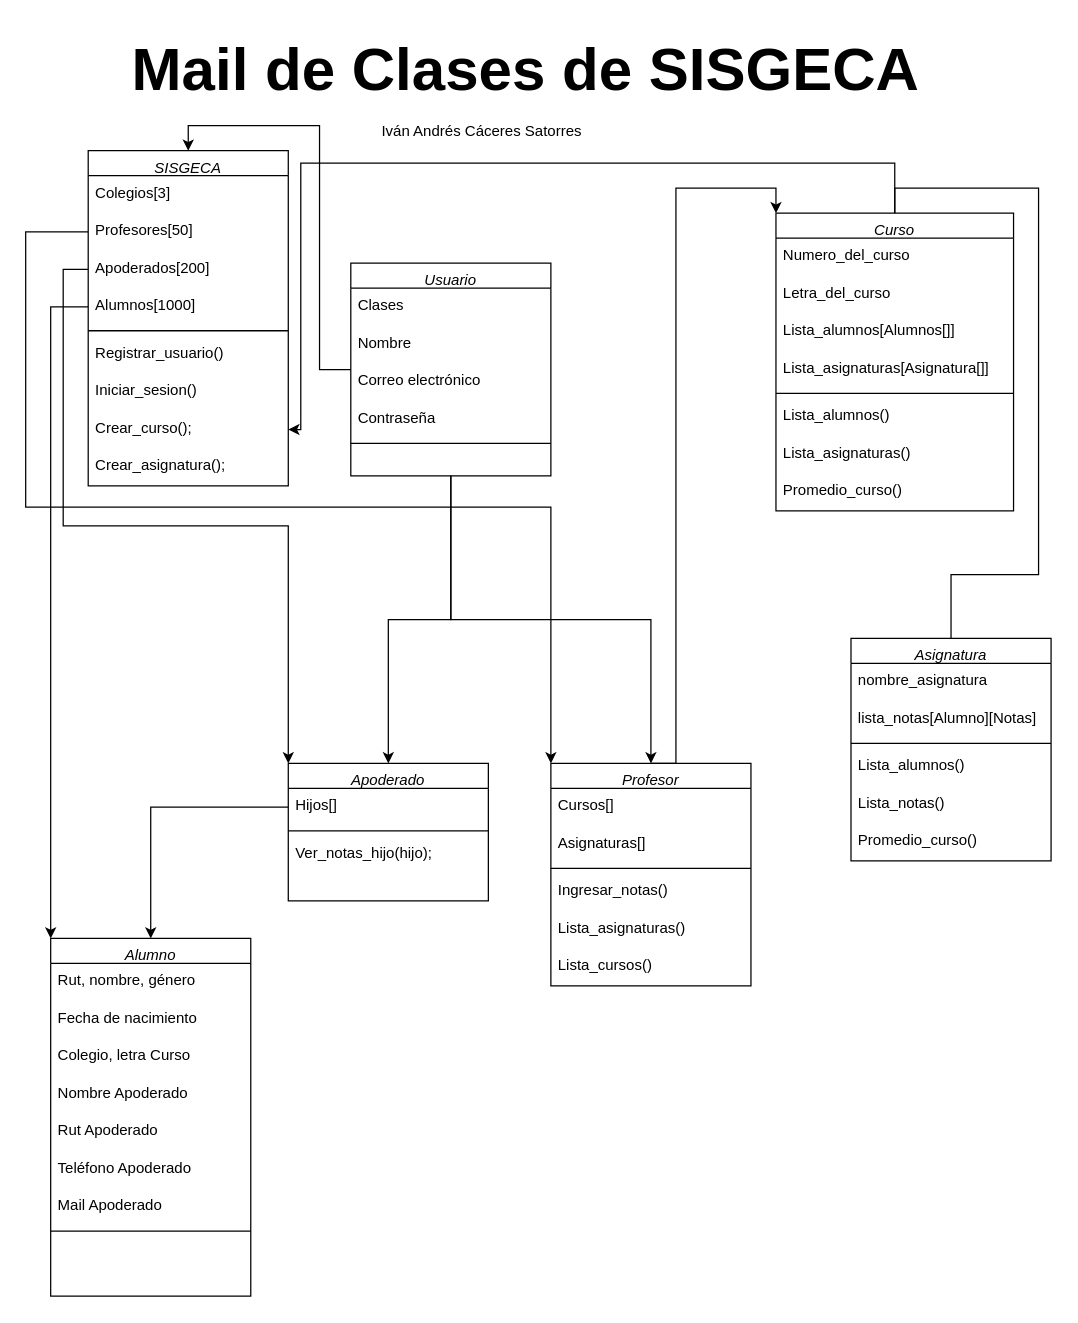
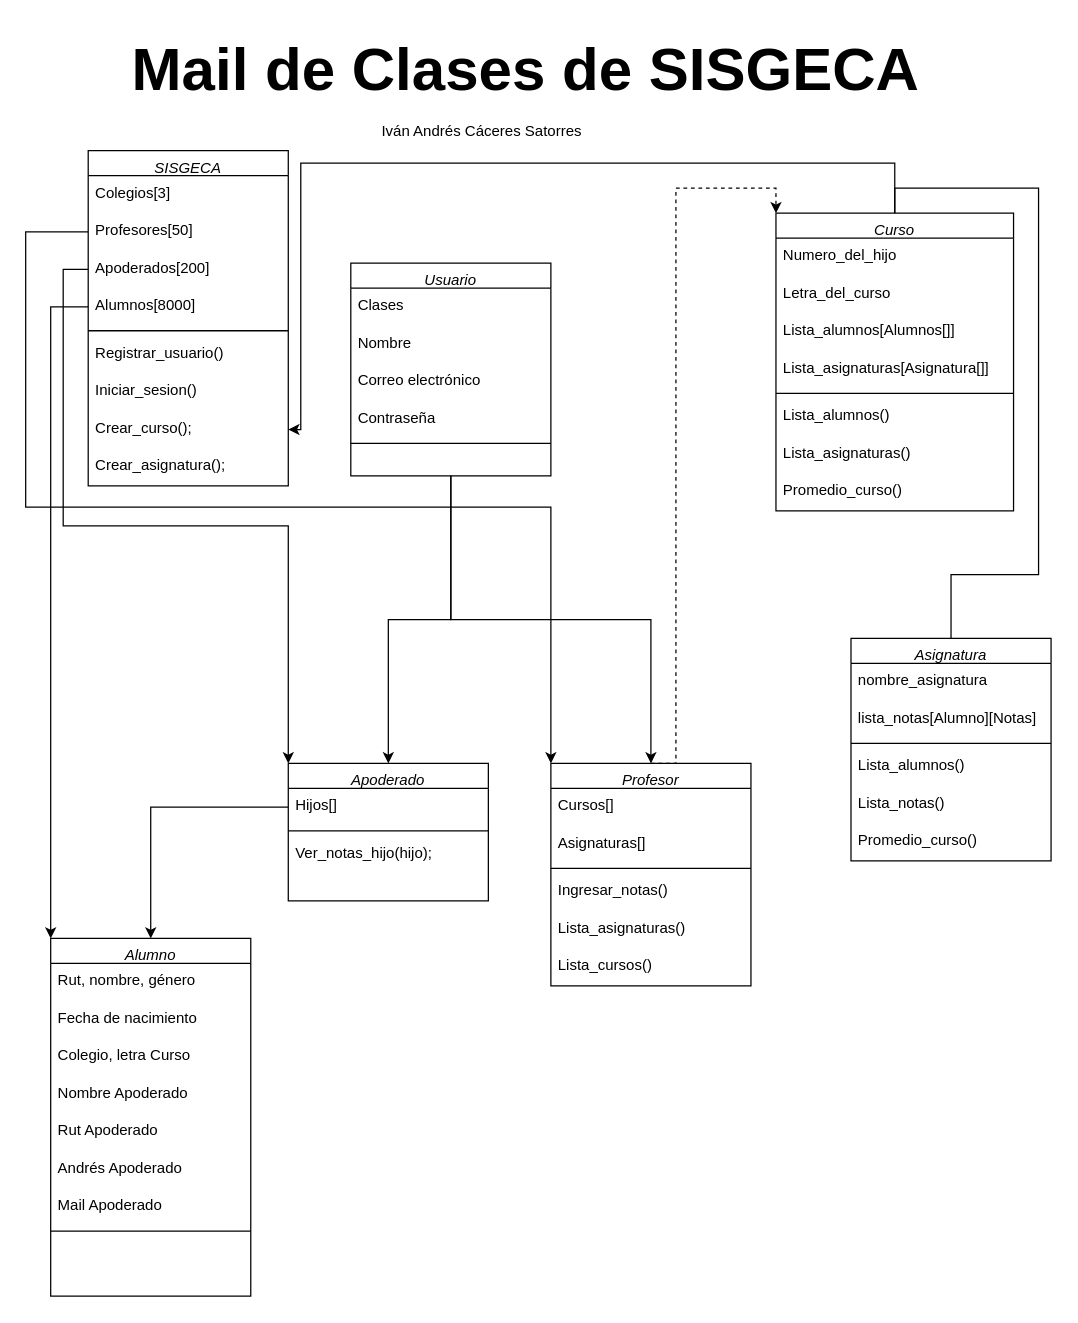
edge "Usuario" -> "SISGECA": removed
node "Numero_del_curso": label "Numero_del_curso" -> "Numero_del_hijo"
node "Alumnos[1000]": label "Alumnos[1000]" -> "Alumnos[8000]"
edge "Profesor" -> "Curso": style solid -> dashed
node "Teléfono Apoderado": label "Teléfono Apoderado" -> "Andrés Apoderado"
